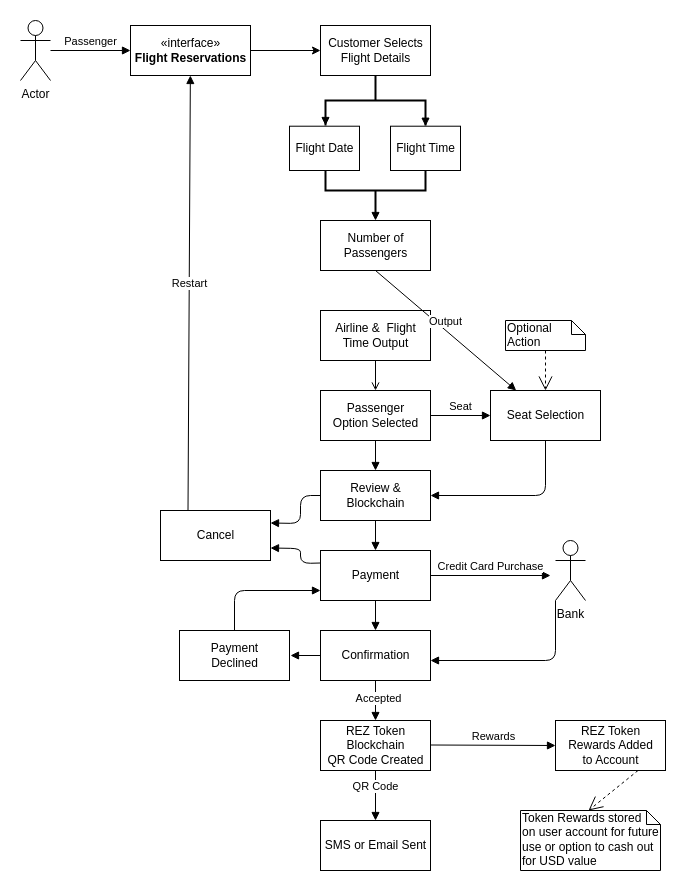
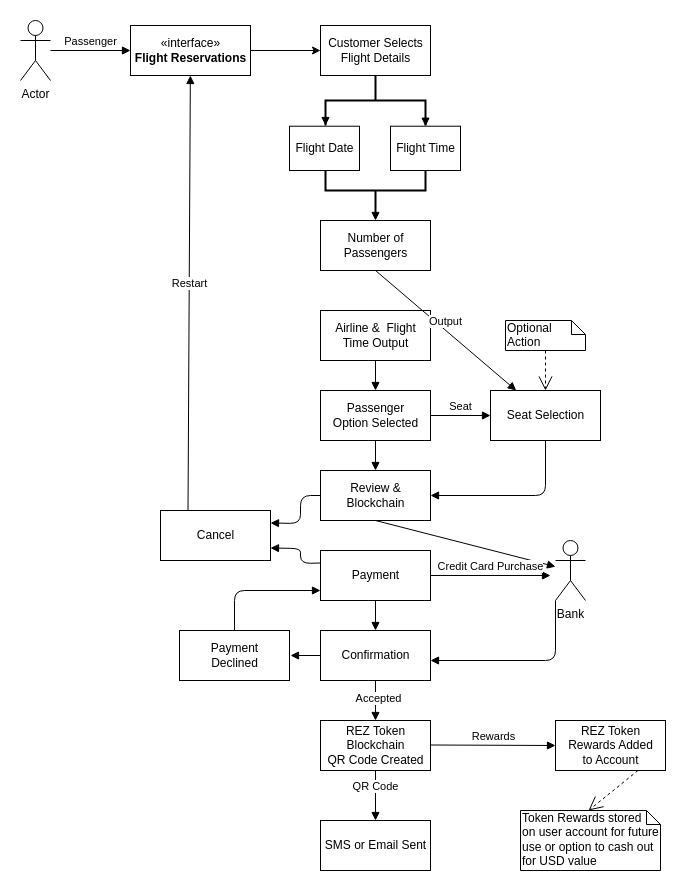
edge "Airline & Flight Time Output" -> "Passenger Option Selected": arrowhead open -> block
edge "Review & Blockchain" -> "Payment": now "Review & Blockchain" -> "Bank"
